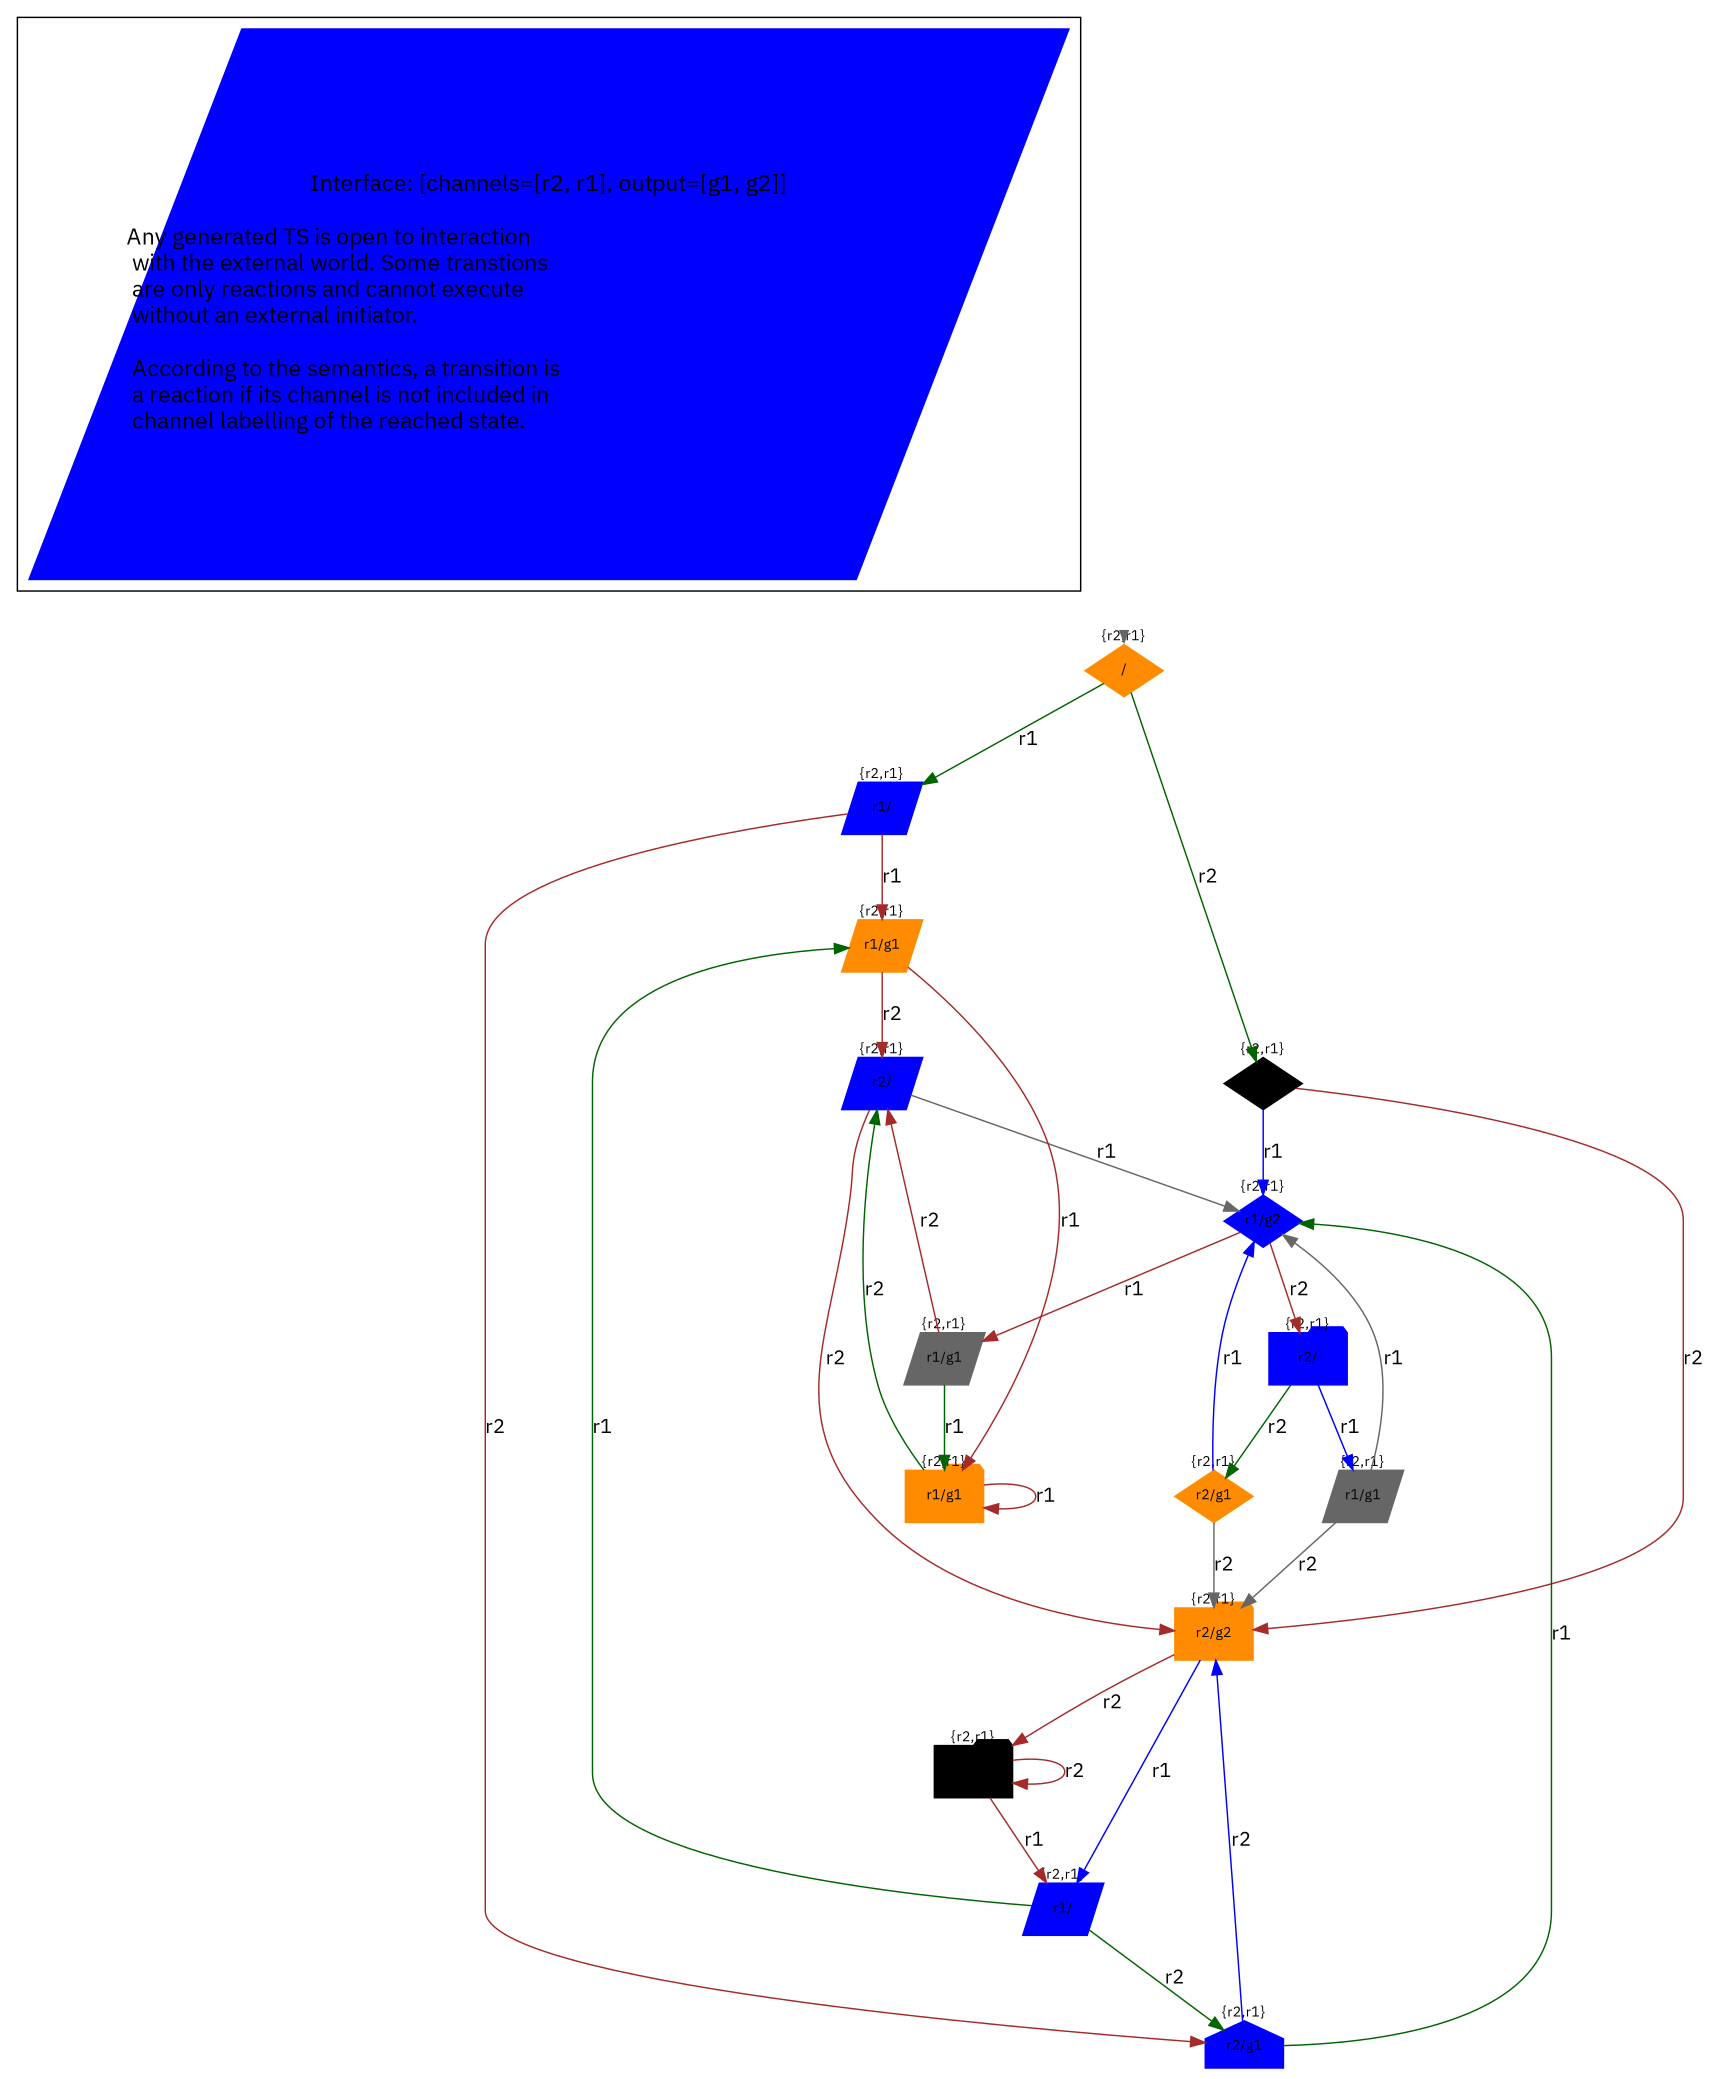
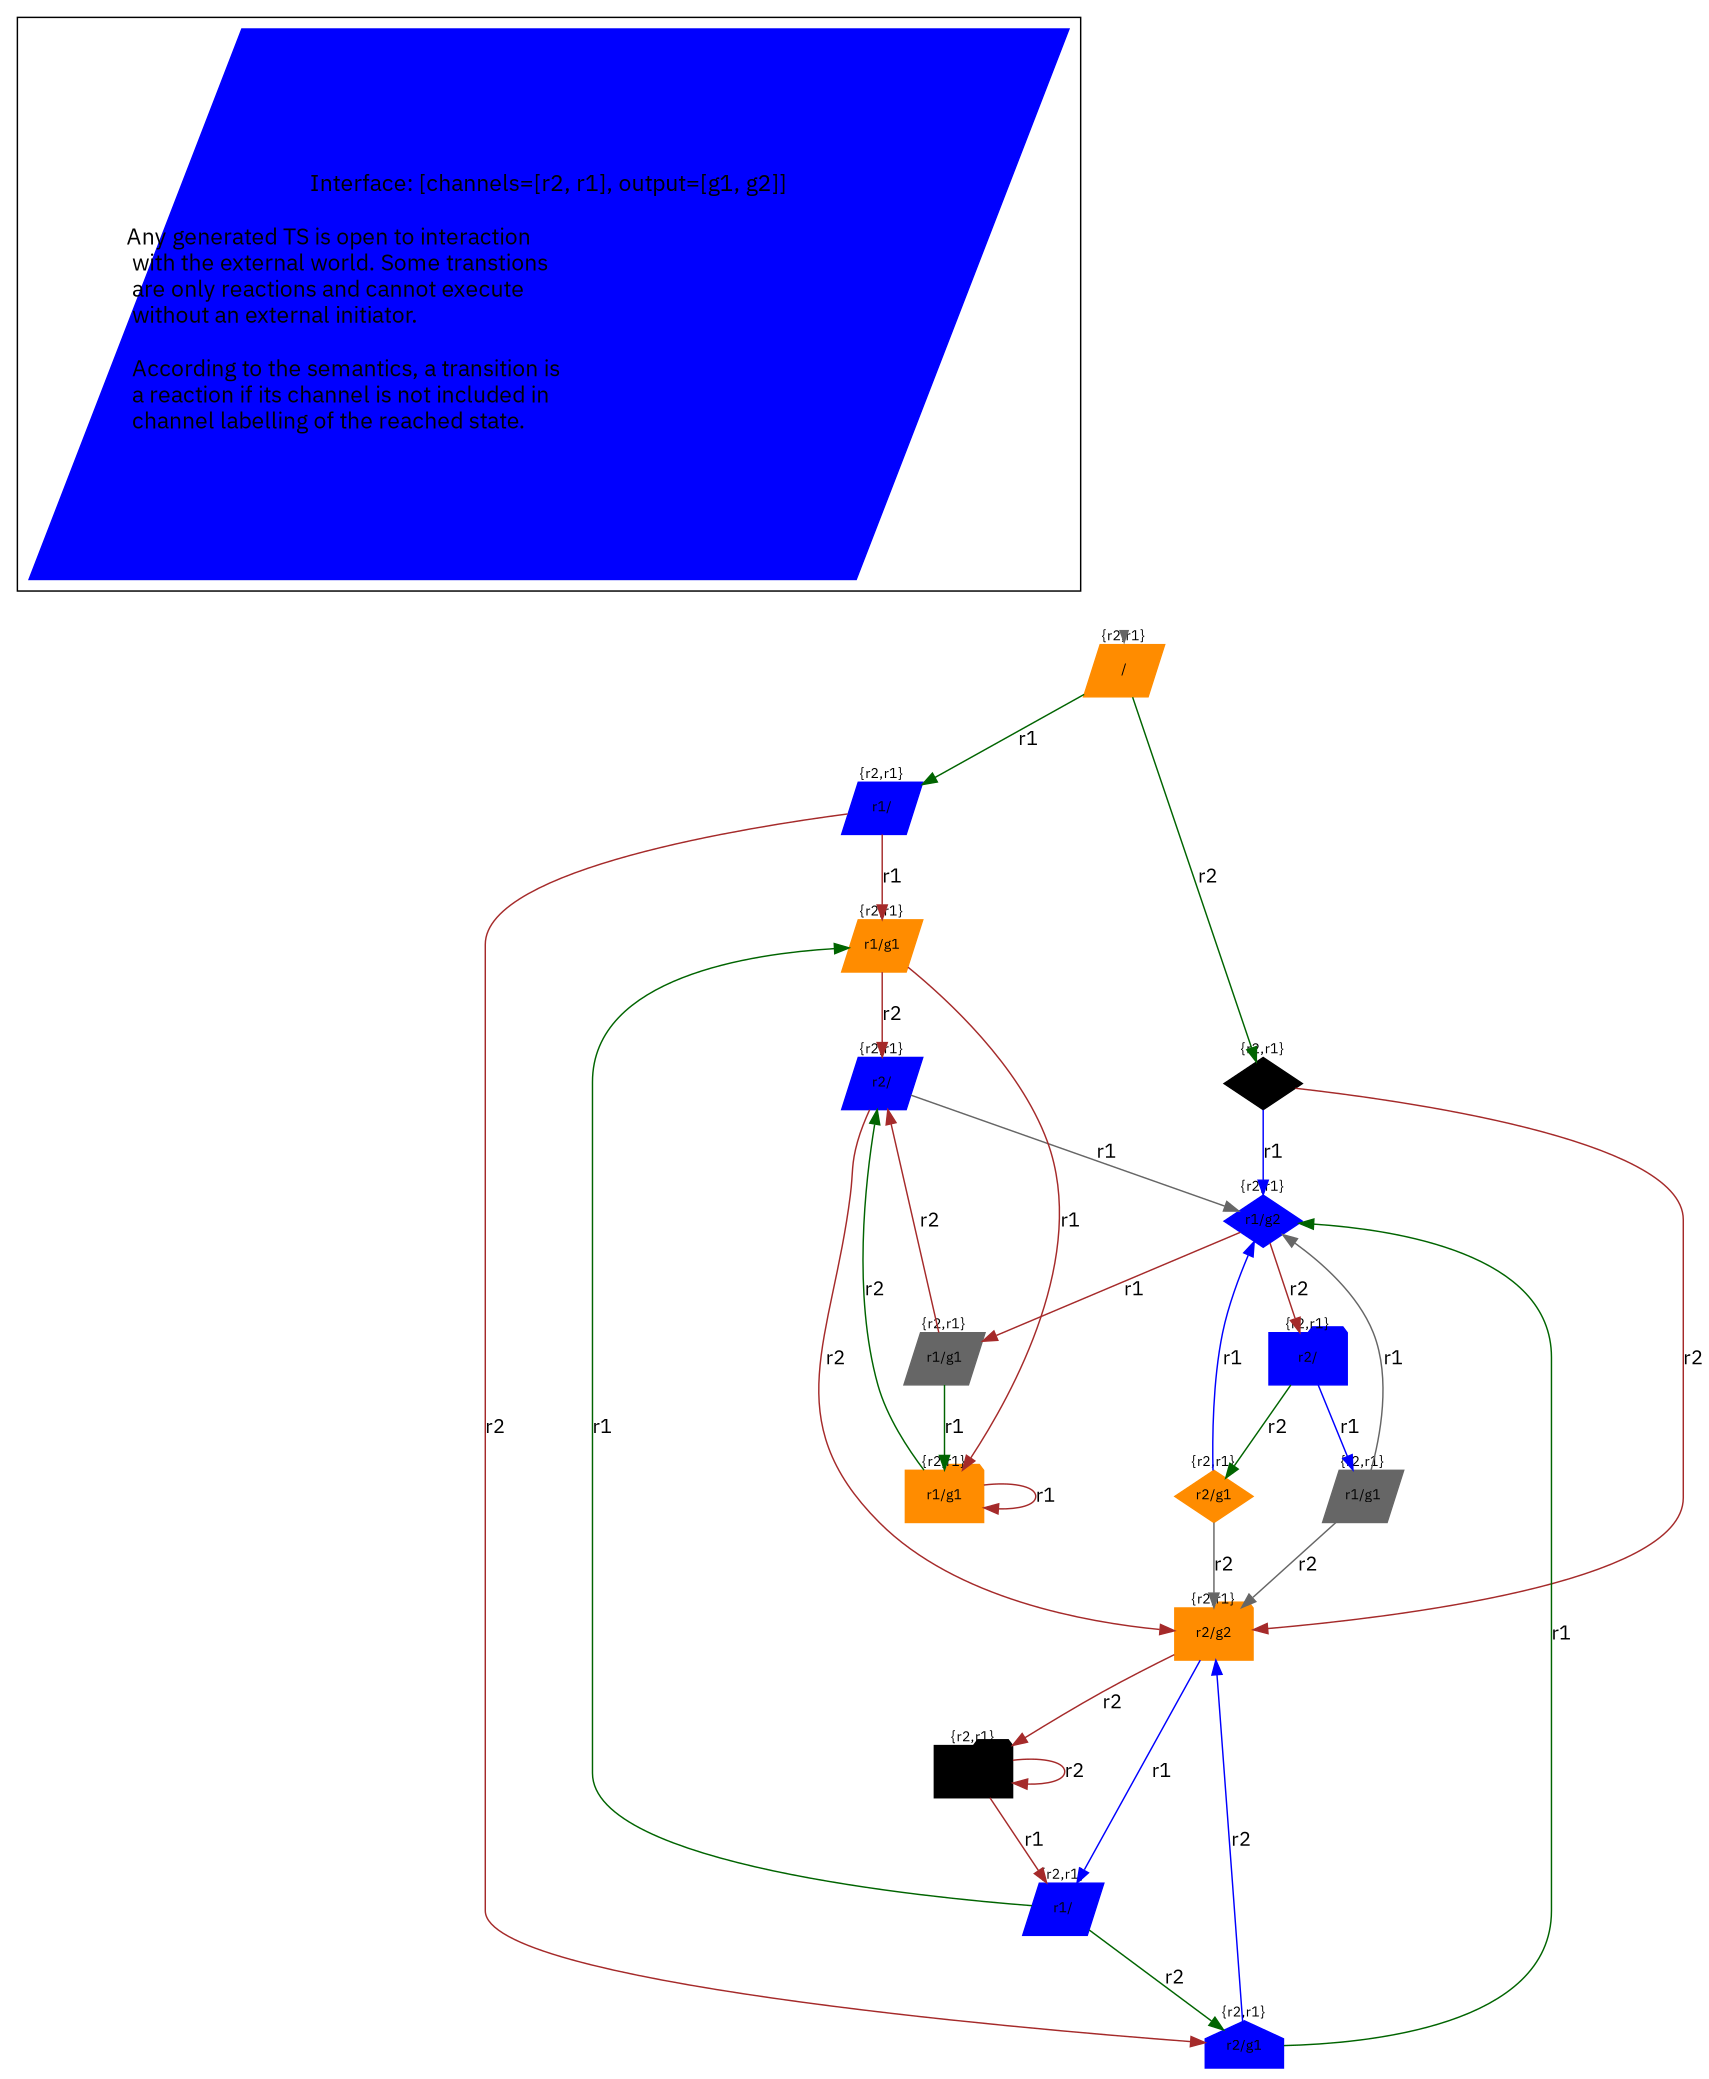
node "{r2,r1} /": shape diamond -> parallelogram
